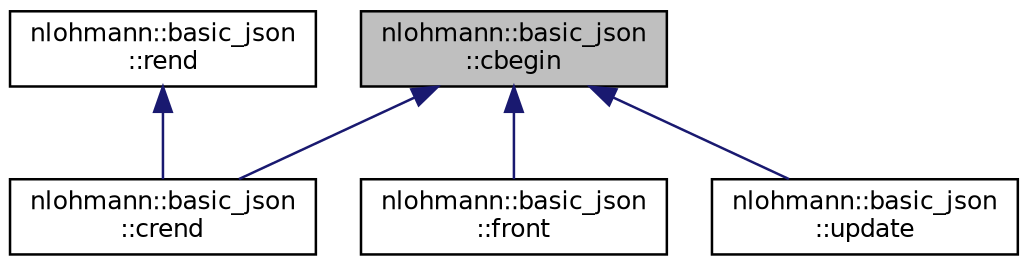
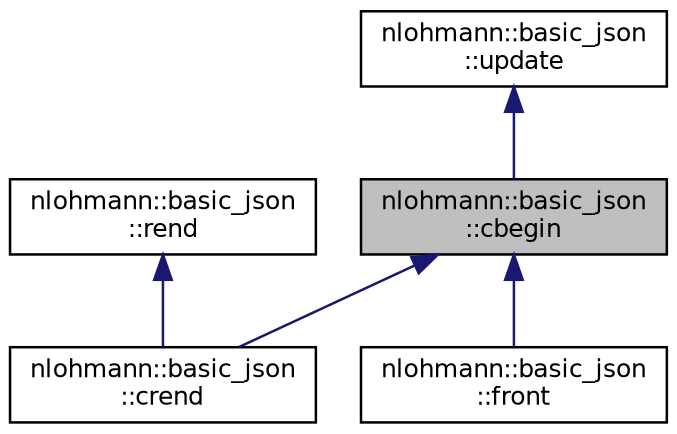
edge "nlohmann::basic_json ::update" -> "nlohmann::basic_json ::cbegin": reversed
